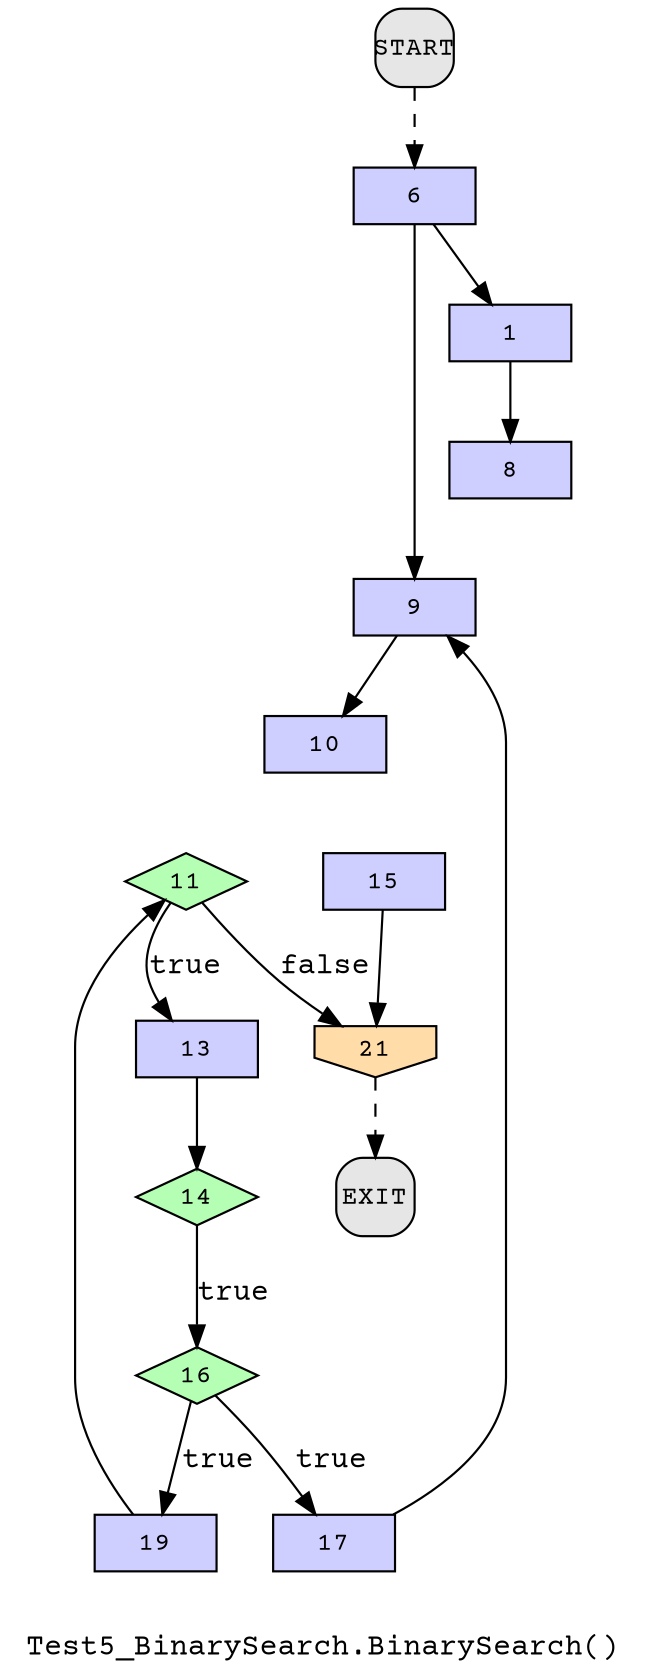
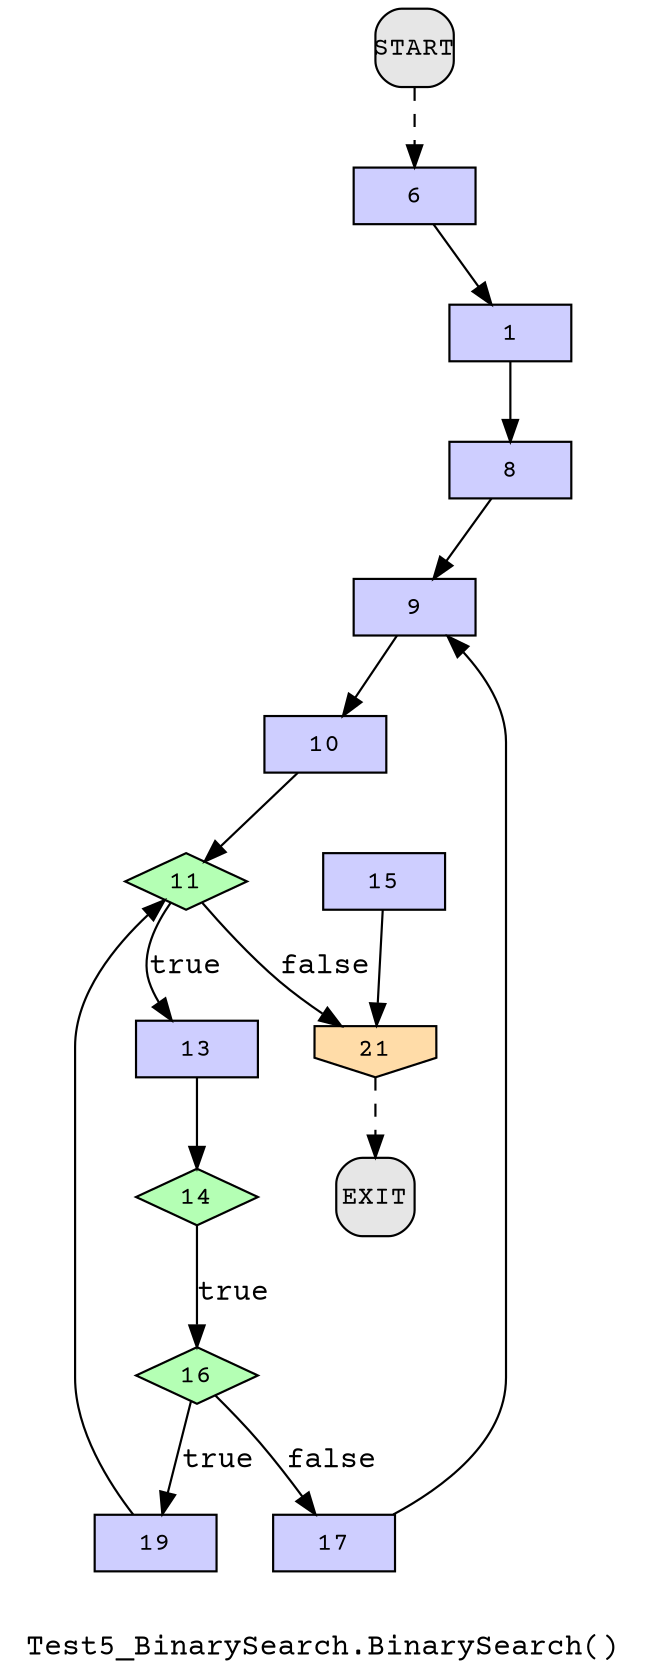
edge "6" -> "9": now "8" -> "9"
edge "10" -> "11": added
edge "16" -> "17": label "true" -> "false"
